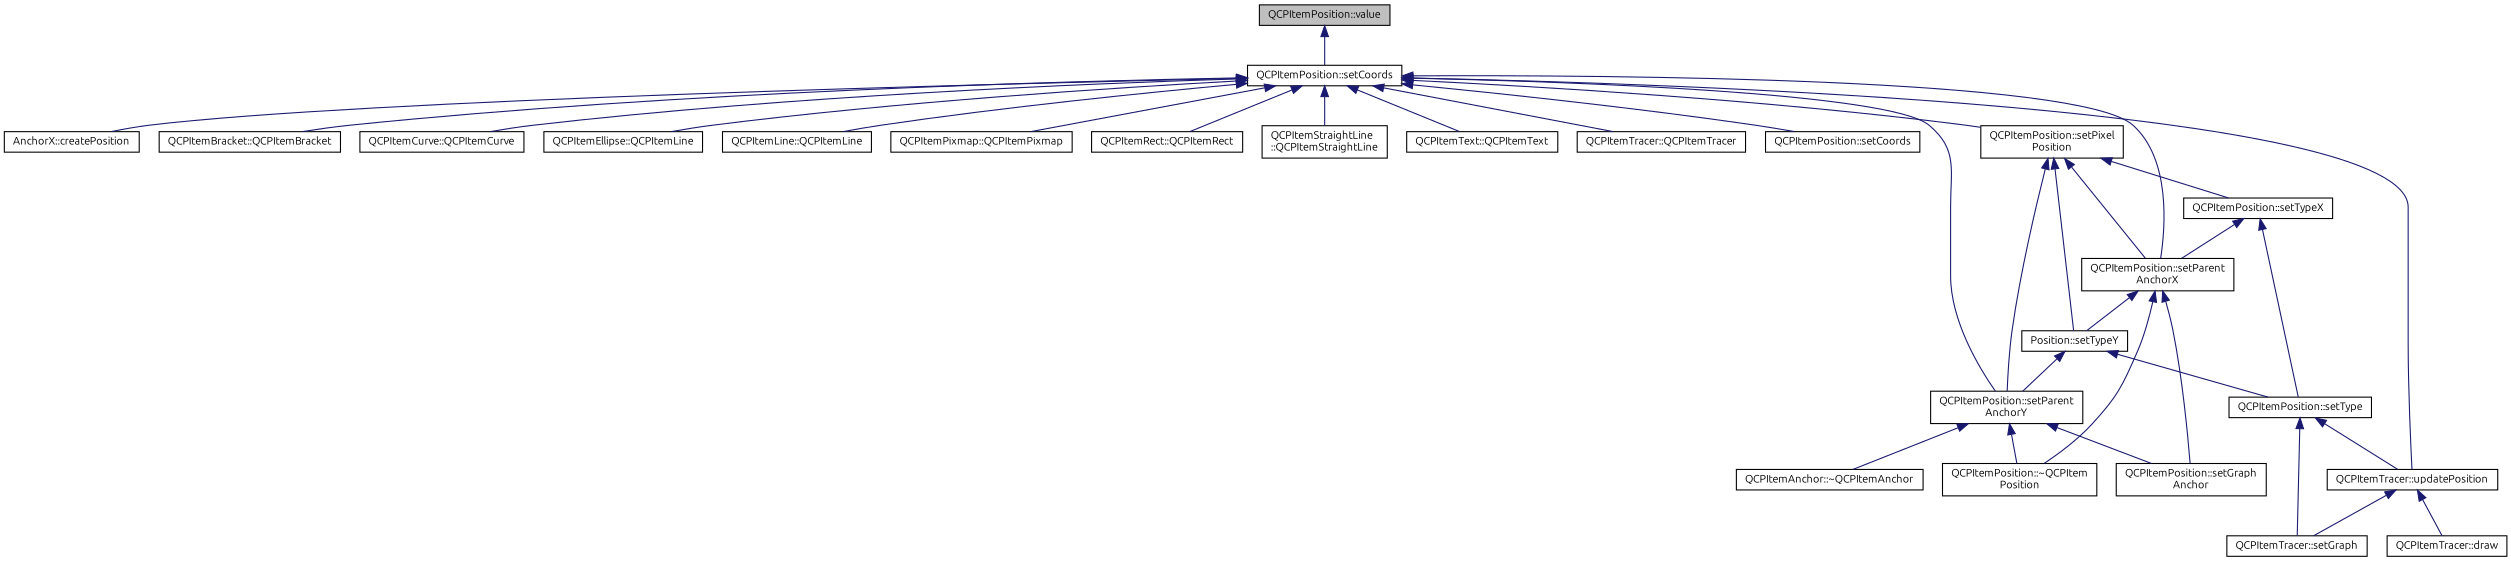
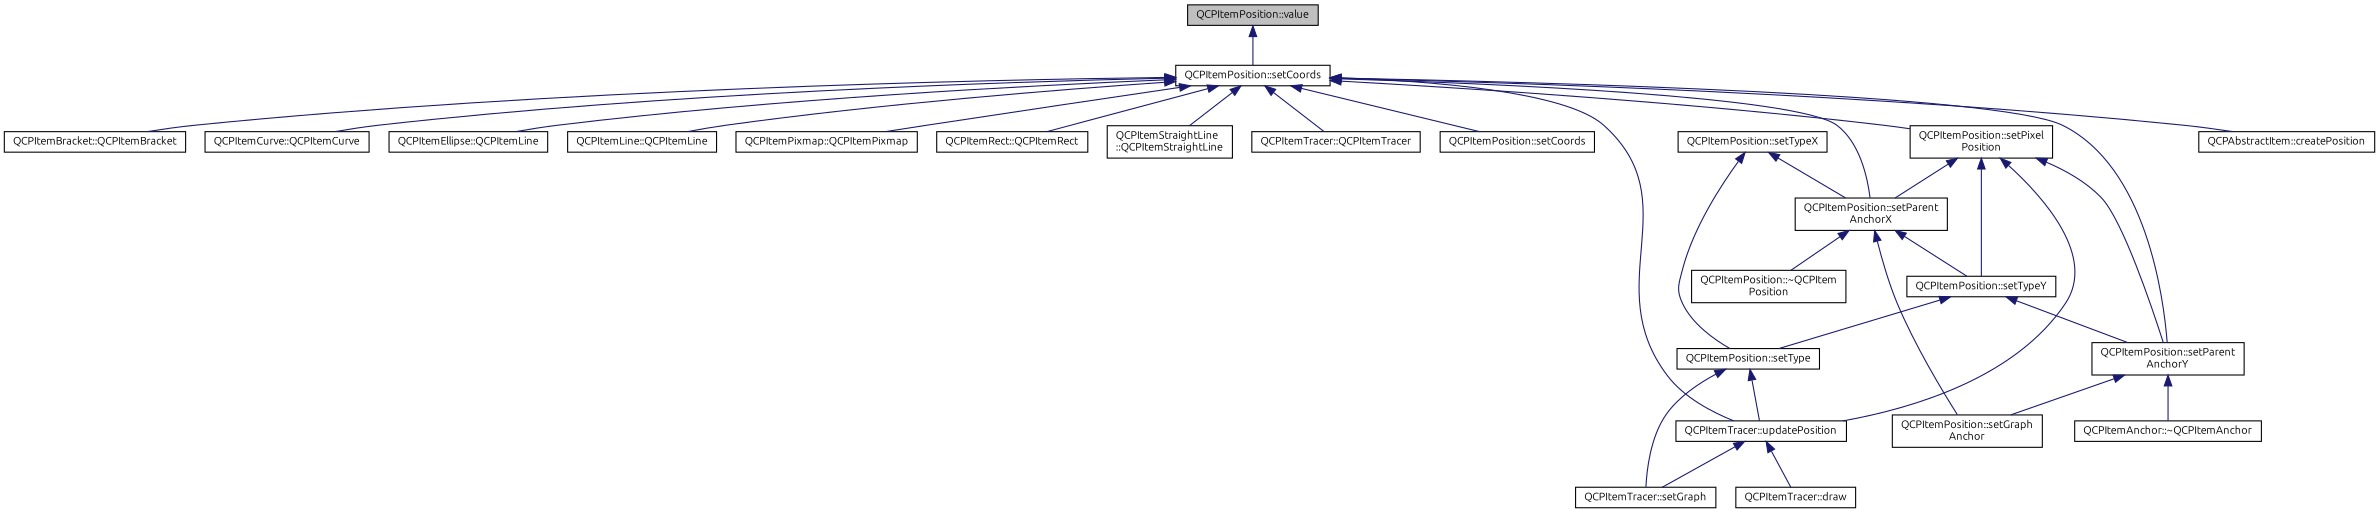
node "AnchorX::createPosition": label "AnchorX::createPosition" -> "QCPAbstractItem::createPosition"
node "QCPItemText::QCPItemText": removed
edge "QCPItemPosition::setTypeX" -> "QCPItemPosition::setPixel Position": now "QCPItemTracer::updatePosition" -> "QCPItemPosition::setPixel Position"
node "Position::setTypeY": label "Position::setTypeY" -> "QCPItemPosition::setTypeY"
edge "QCPItemPosition::~QCPItem Position" -> "QCPItemPosition::setParent AnchorY": removed
